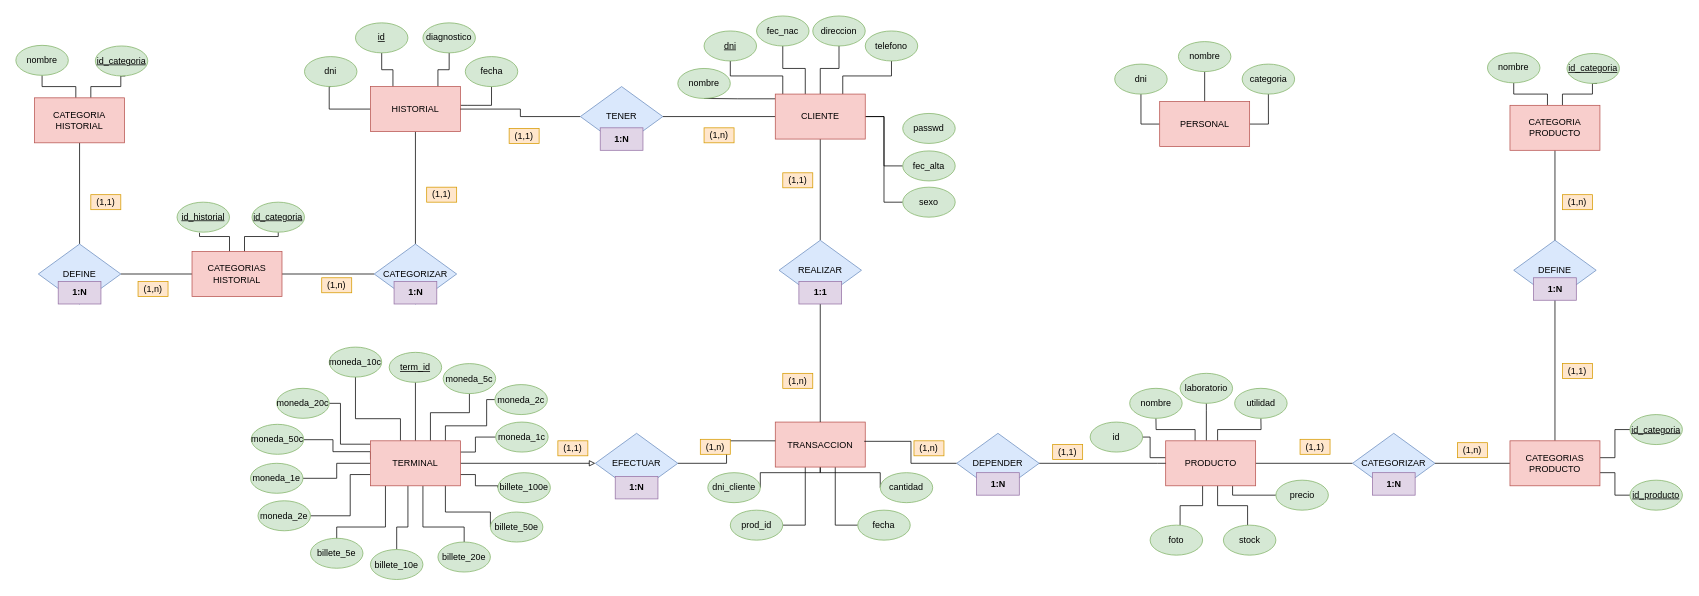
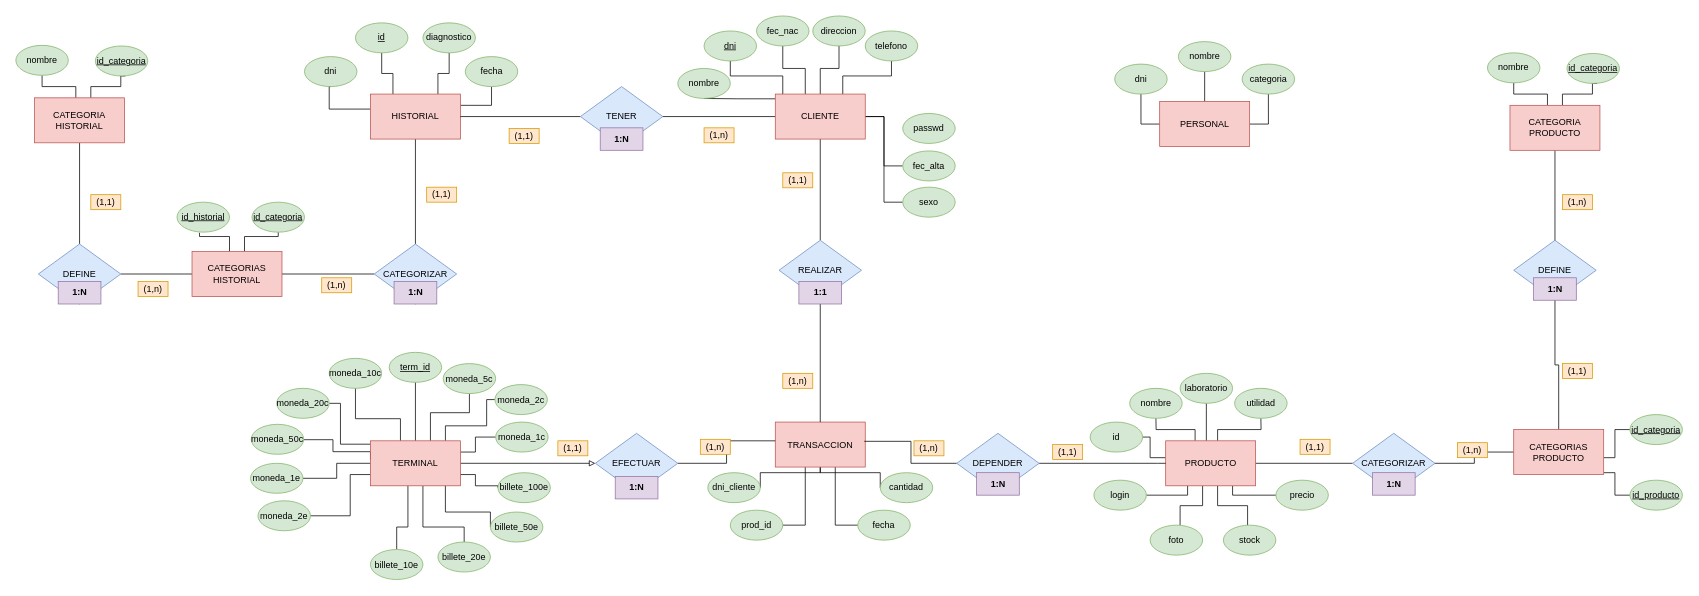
node "HISTORIAL": moved (415, 109) -> (415, 117)
node "moneda_10c": moved (355, 362) -> (355, 374)
node "CATEGORIAS PRODUCTO": moved (1555, 464) -> (1559, 452)
node "login": added
edge "PRODUCTO" -- "login": added
edge "TERMINAL" -- "billete_5e": removed
node "billete_5e": removed
